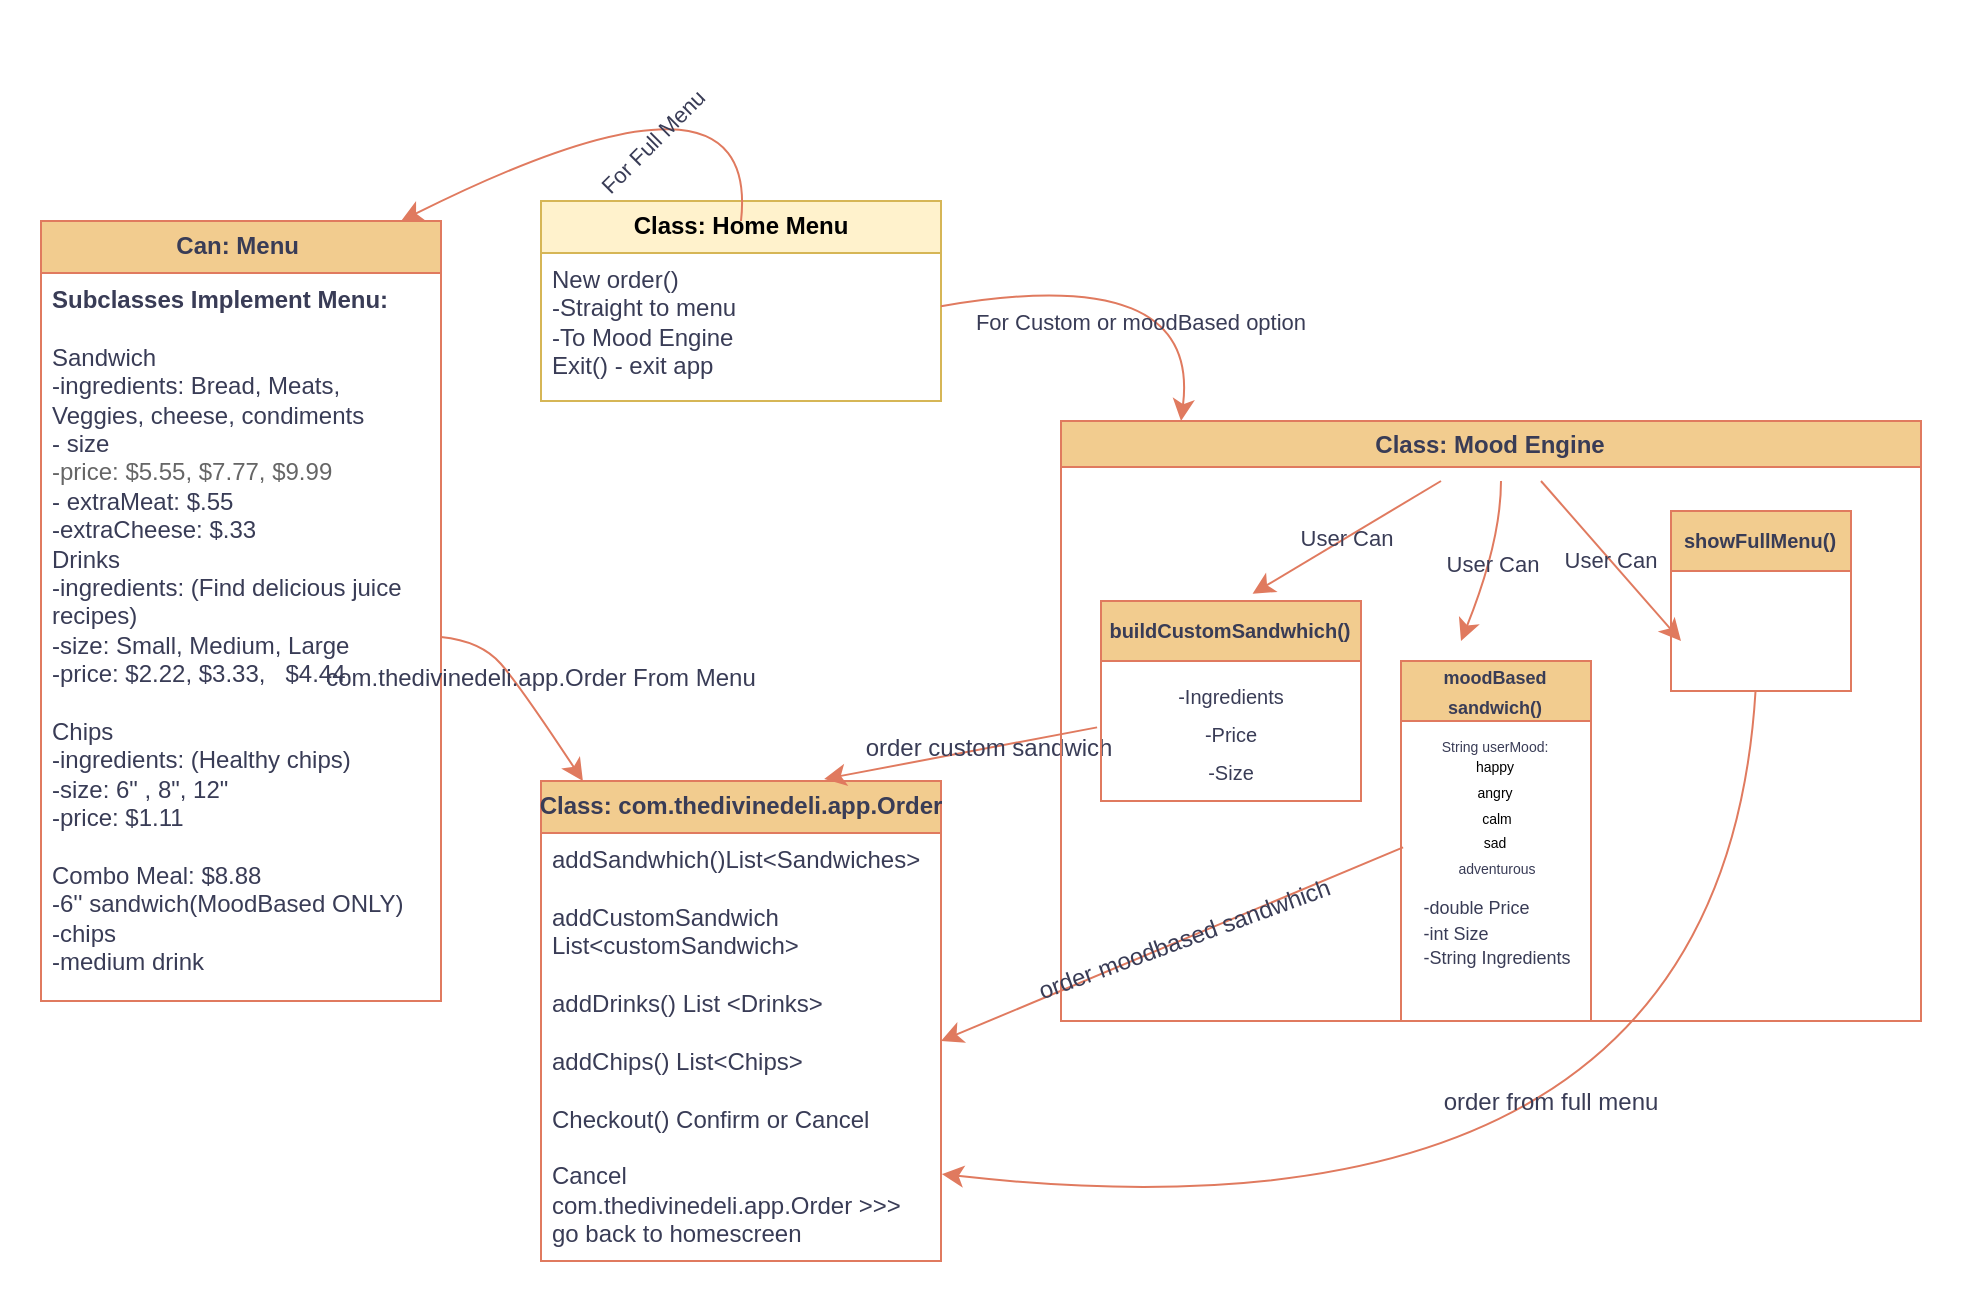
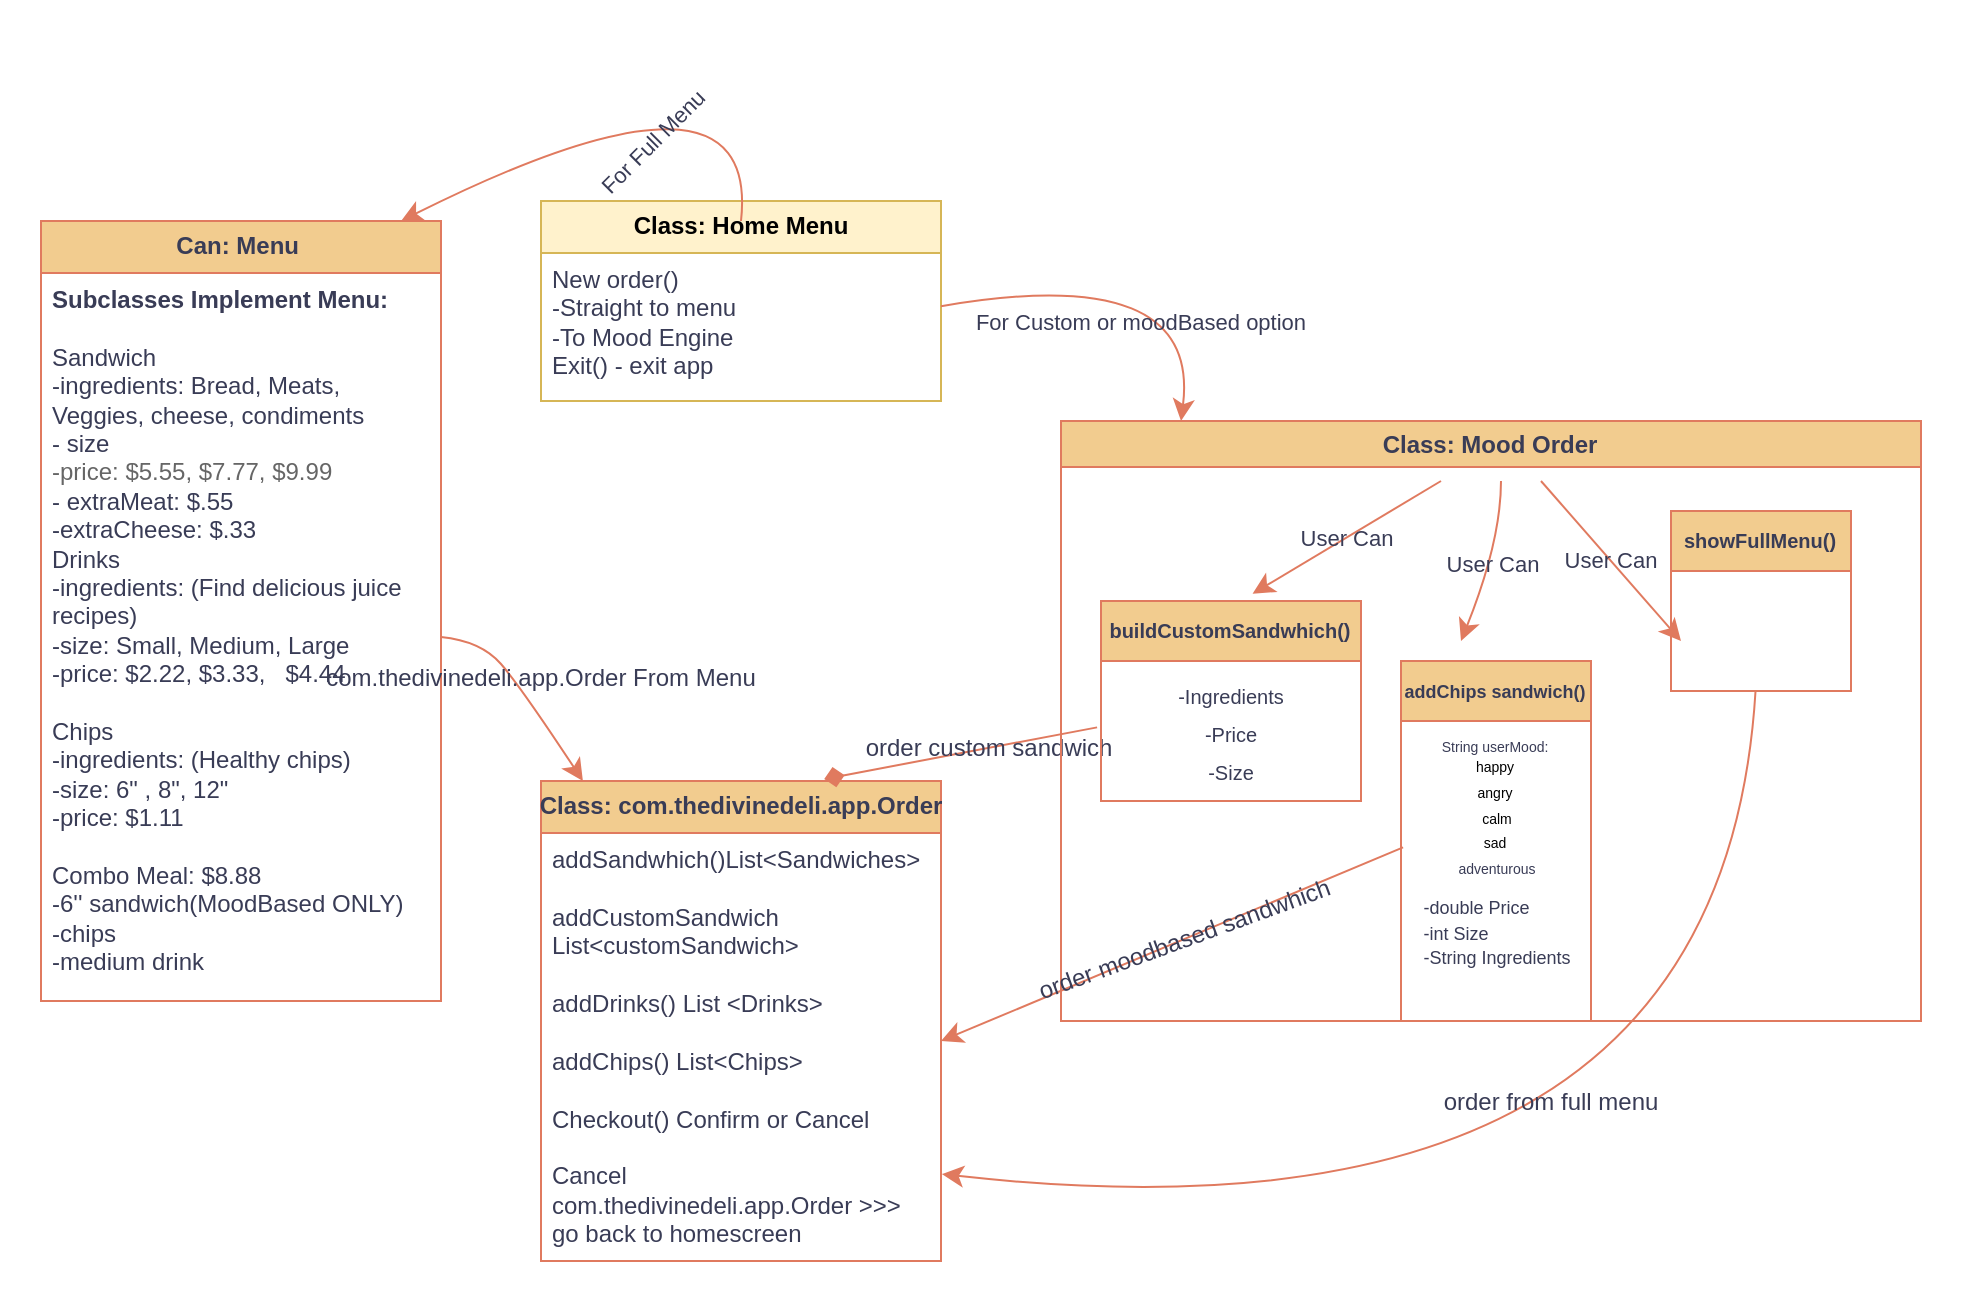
node "Class: Mood Engine": label "Class: Mood Engine" -> "Class: Mood Order"
node "moodBased sandwich()": label "moodBased sandwich()" -> "addChips sandwich()"
edge "-Ingredients -Price -Size" -> "Class: com.thedivinedeli.app.Order": arrowhead classic -> diamond
